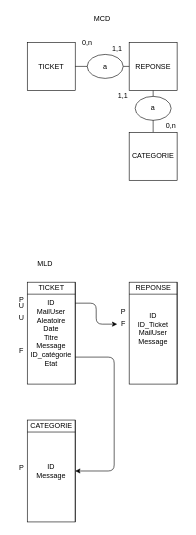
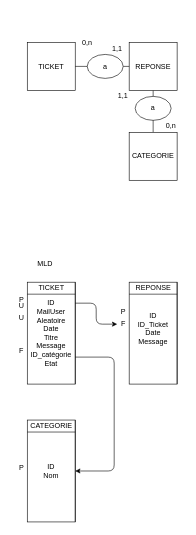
node "MCD": removed
node "ID ID_Ticket MailUser Message": label "ID ID_Ticket MailUser Message" -> "ID ID_Ticket Date Message"
node "ID Message": label "ID Message" -> "ID Nom"
